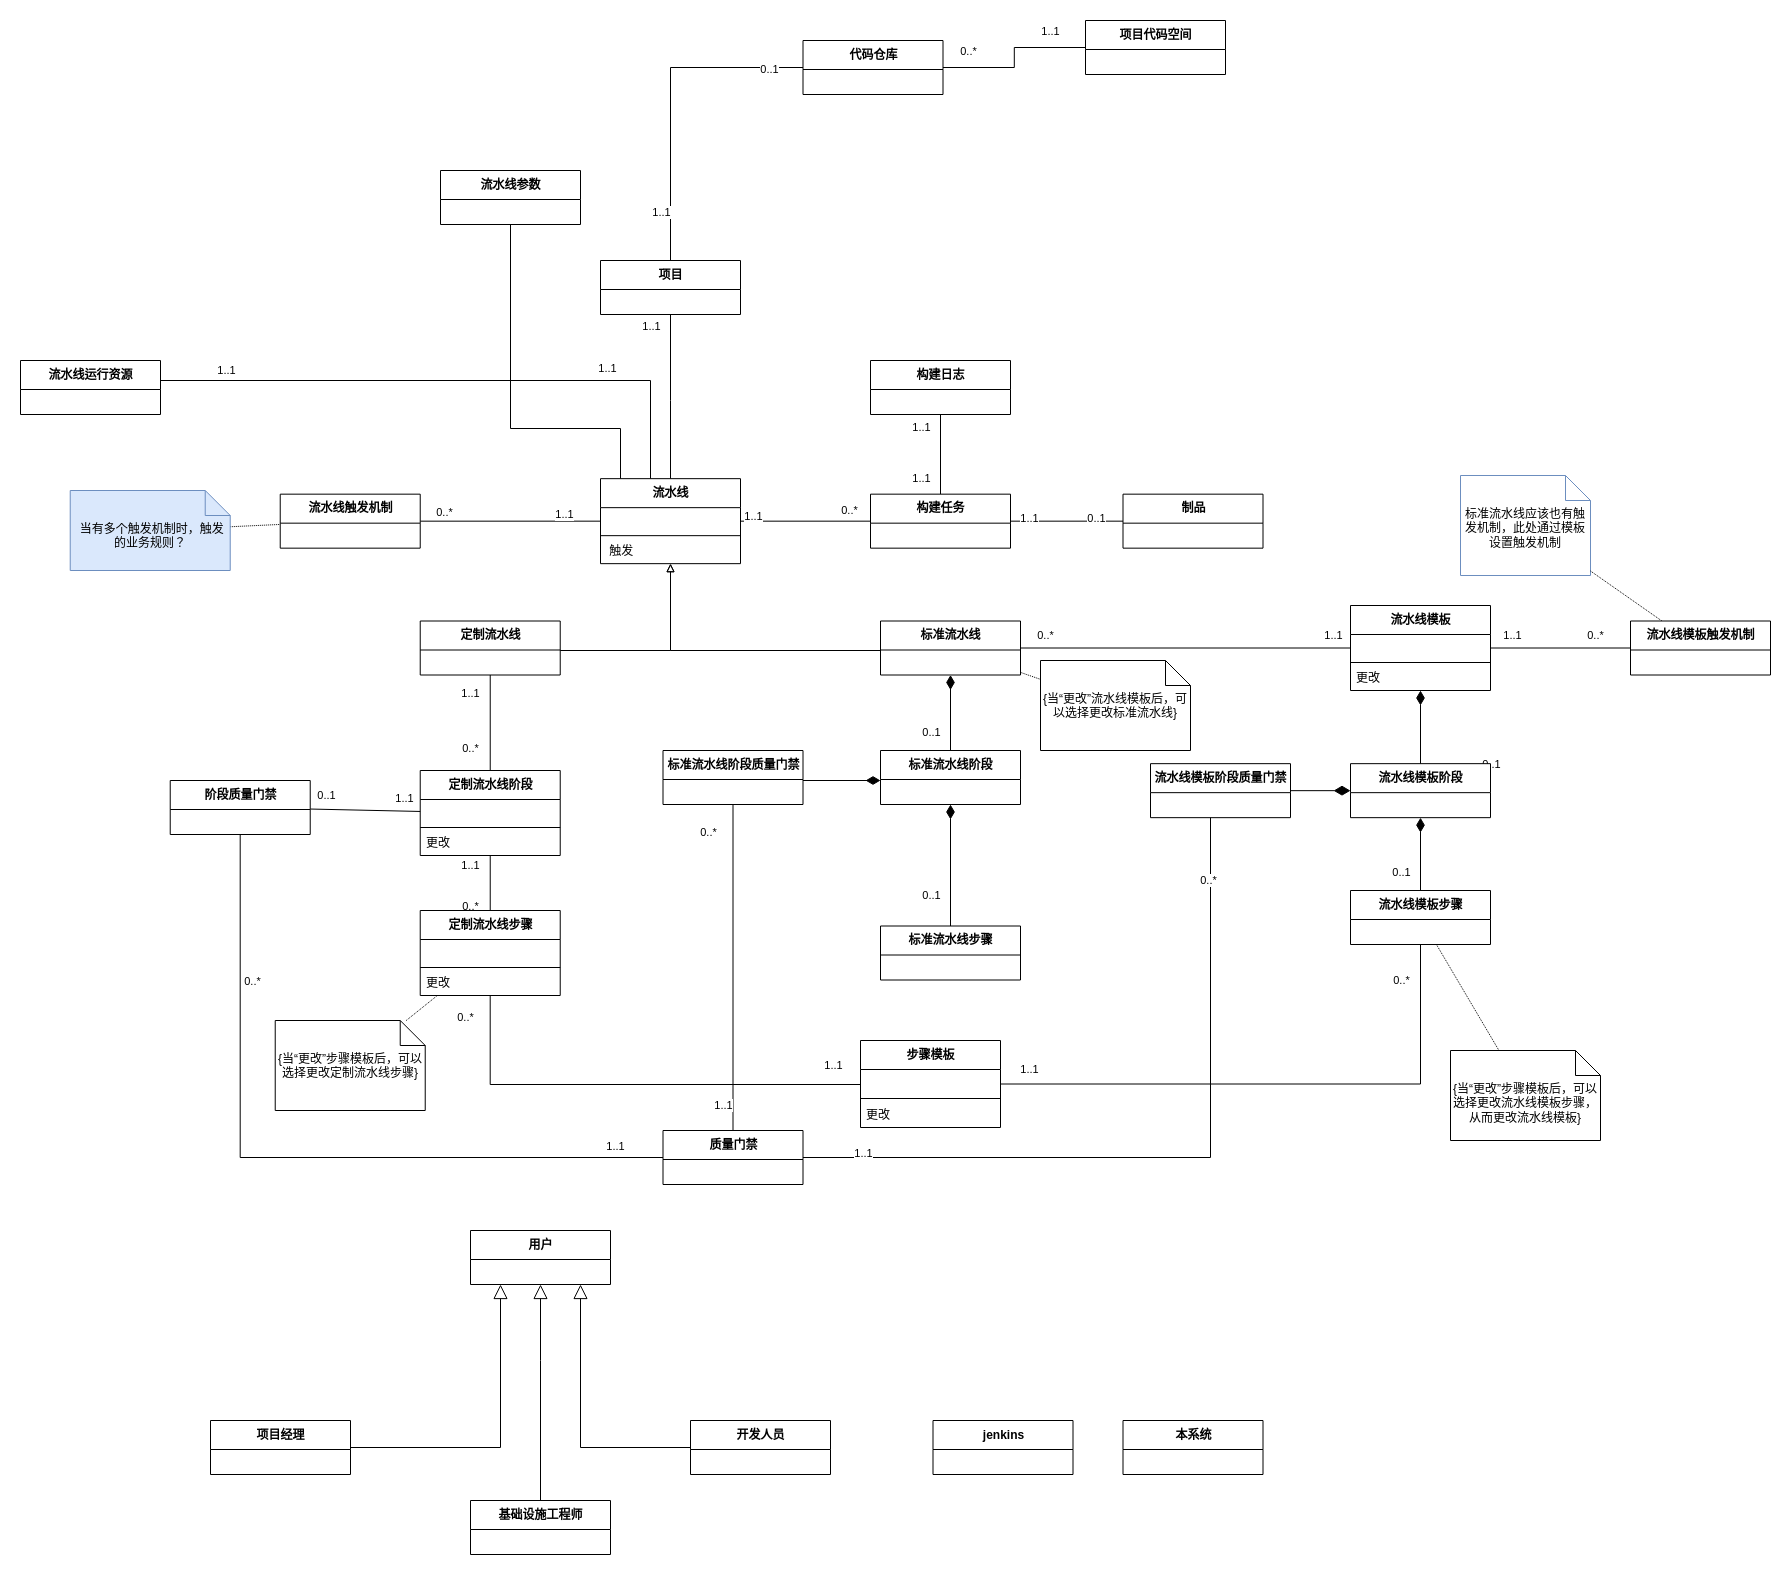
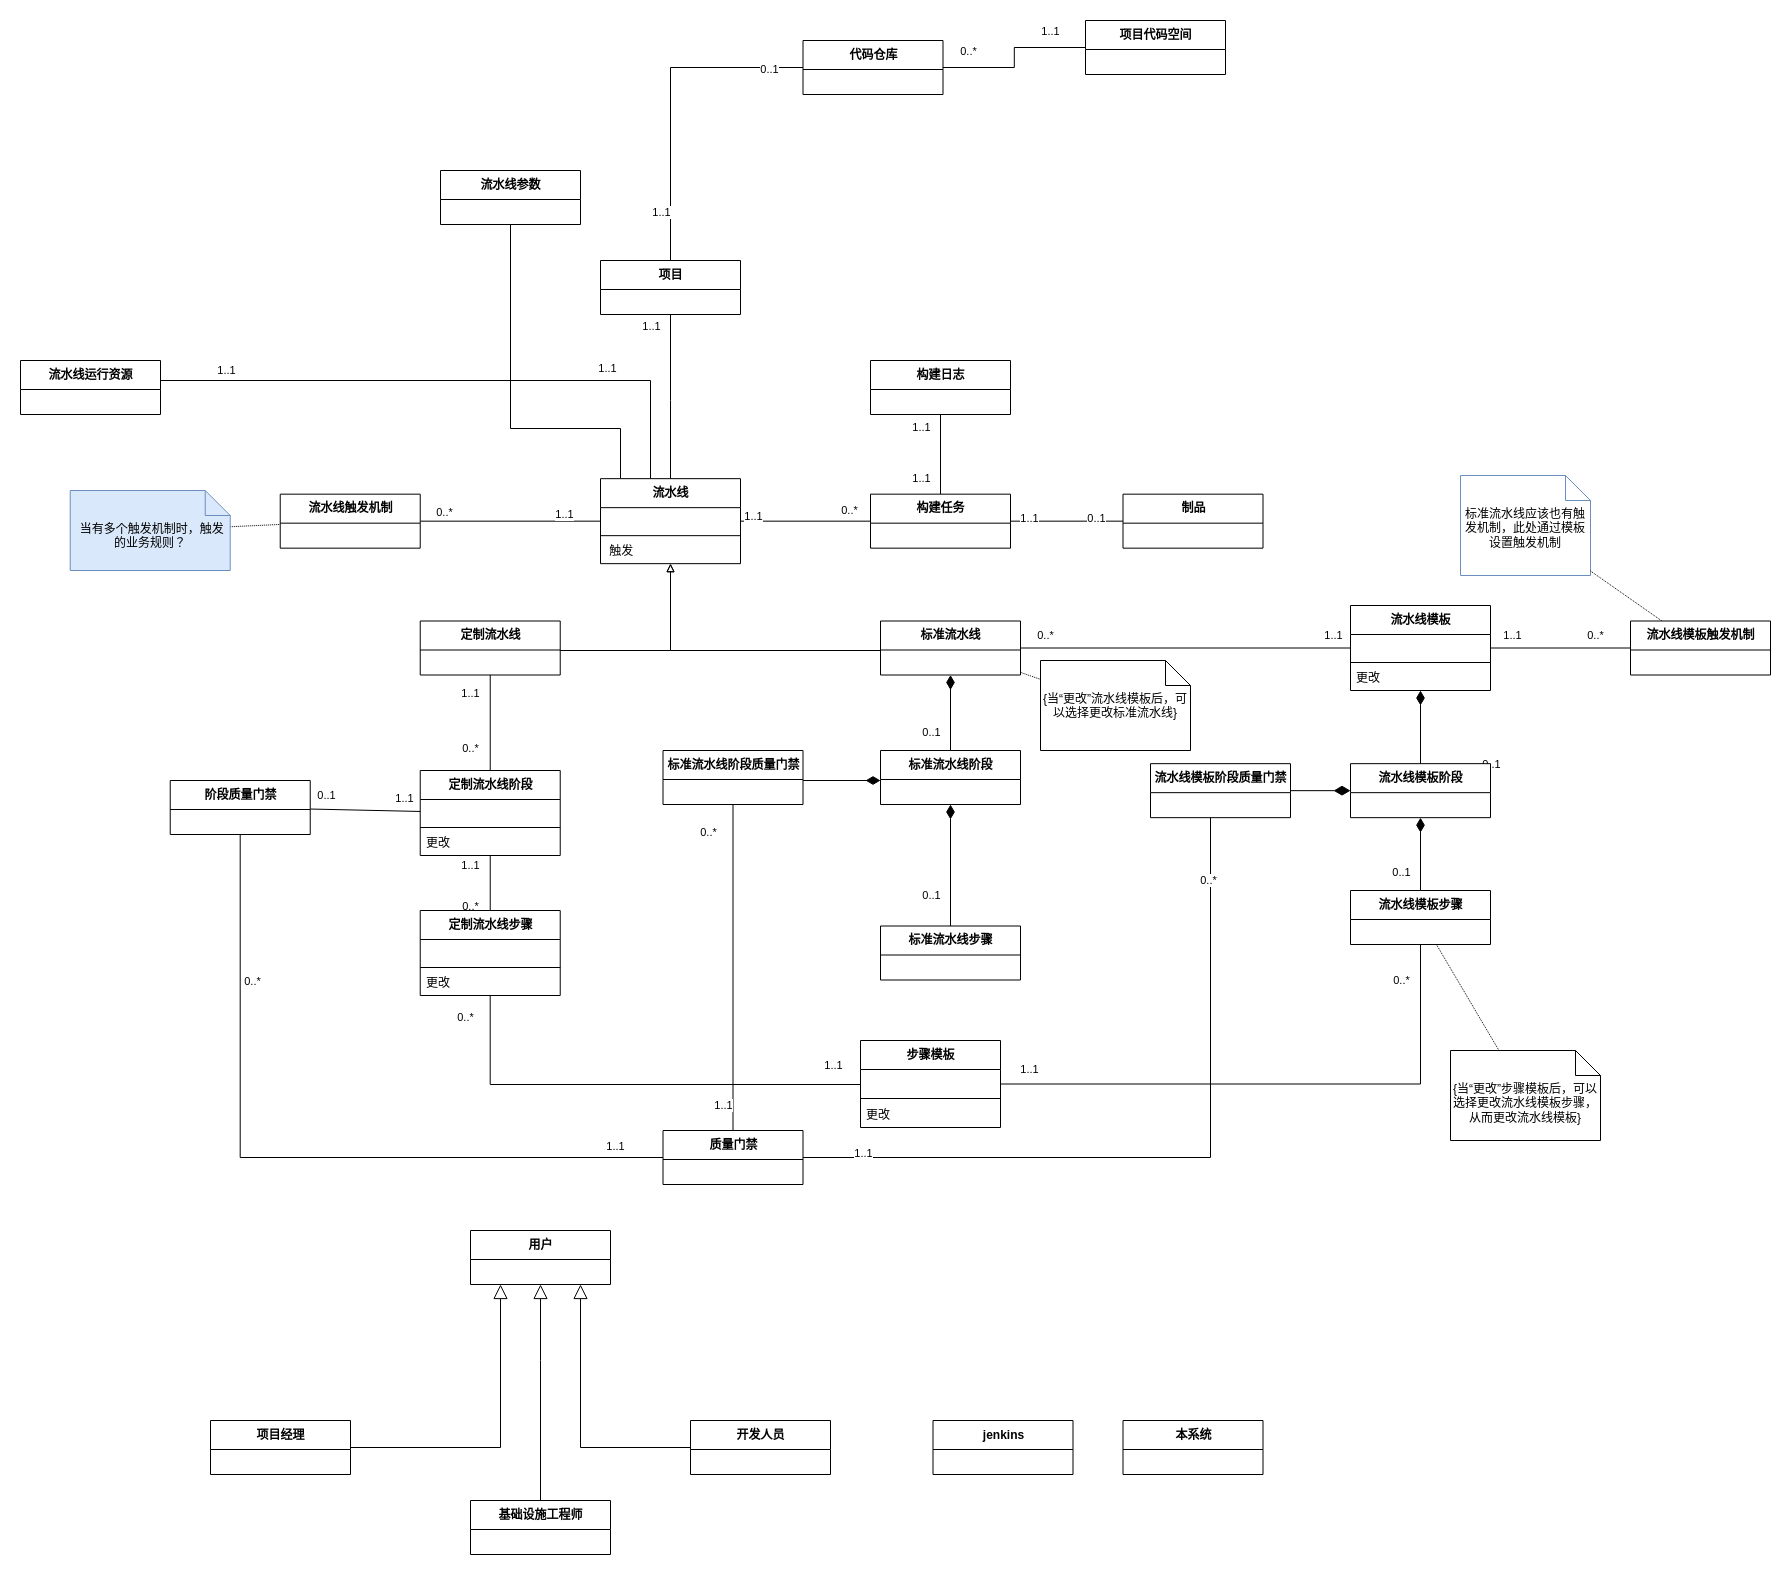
edge "定制流水线步骤" -- "{当“更改”步骤模板后，可以选择更改定制流水线步骤}": removed
node "{当“更改”步骤模板后，可以选择更改定制流水线步骤}": removed
